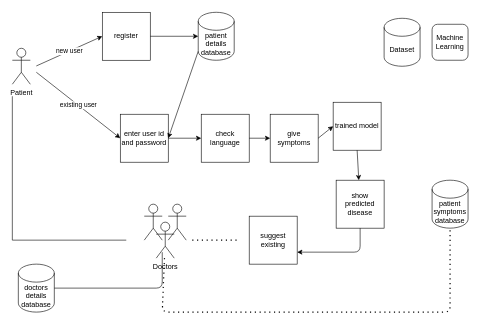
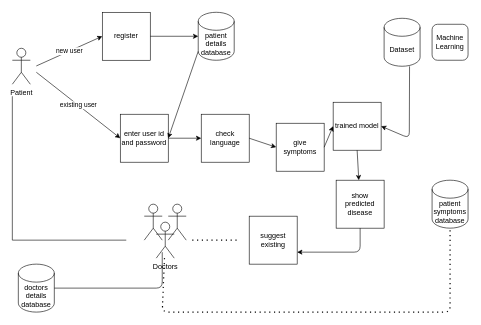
edge "Dataset" -> "trained model": added
node "give symptoms": moved (294, 138) -> (300, 147)
